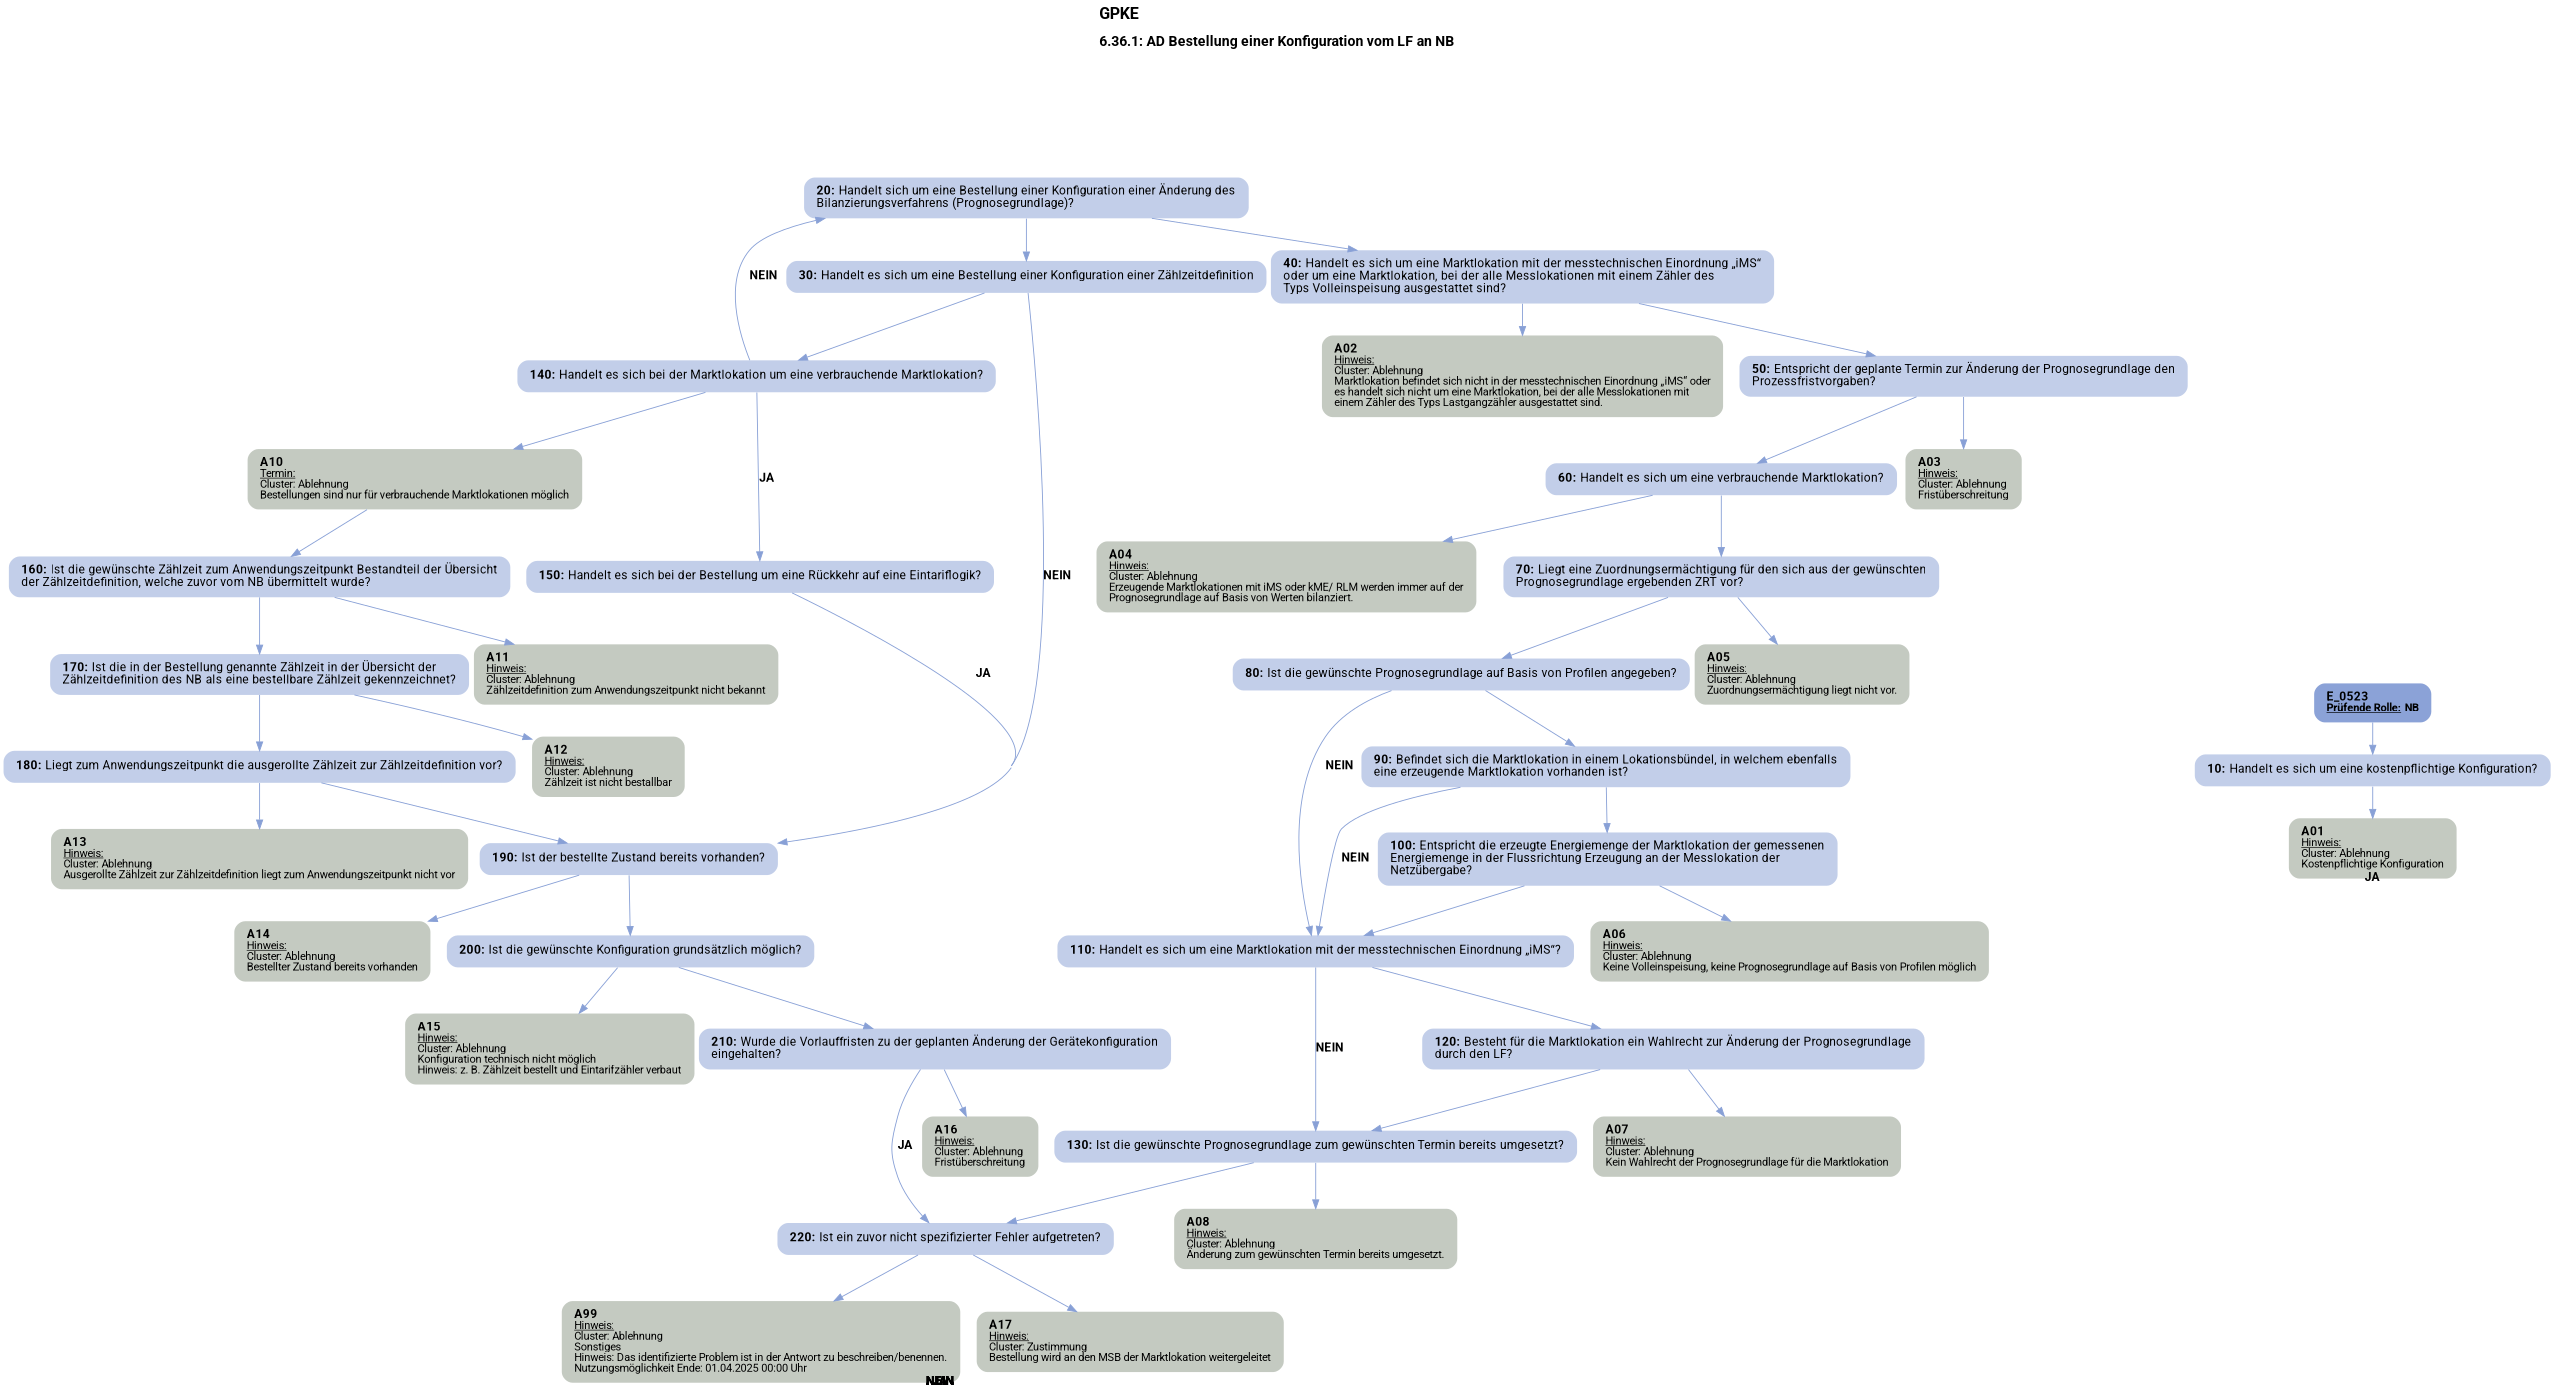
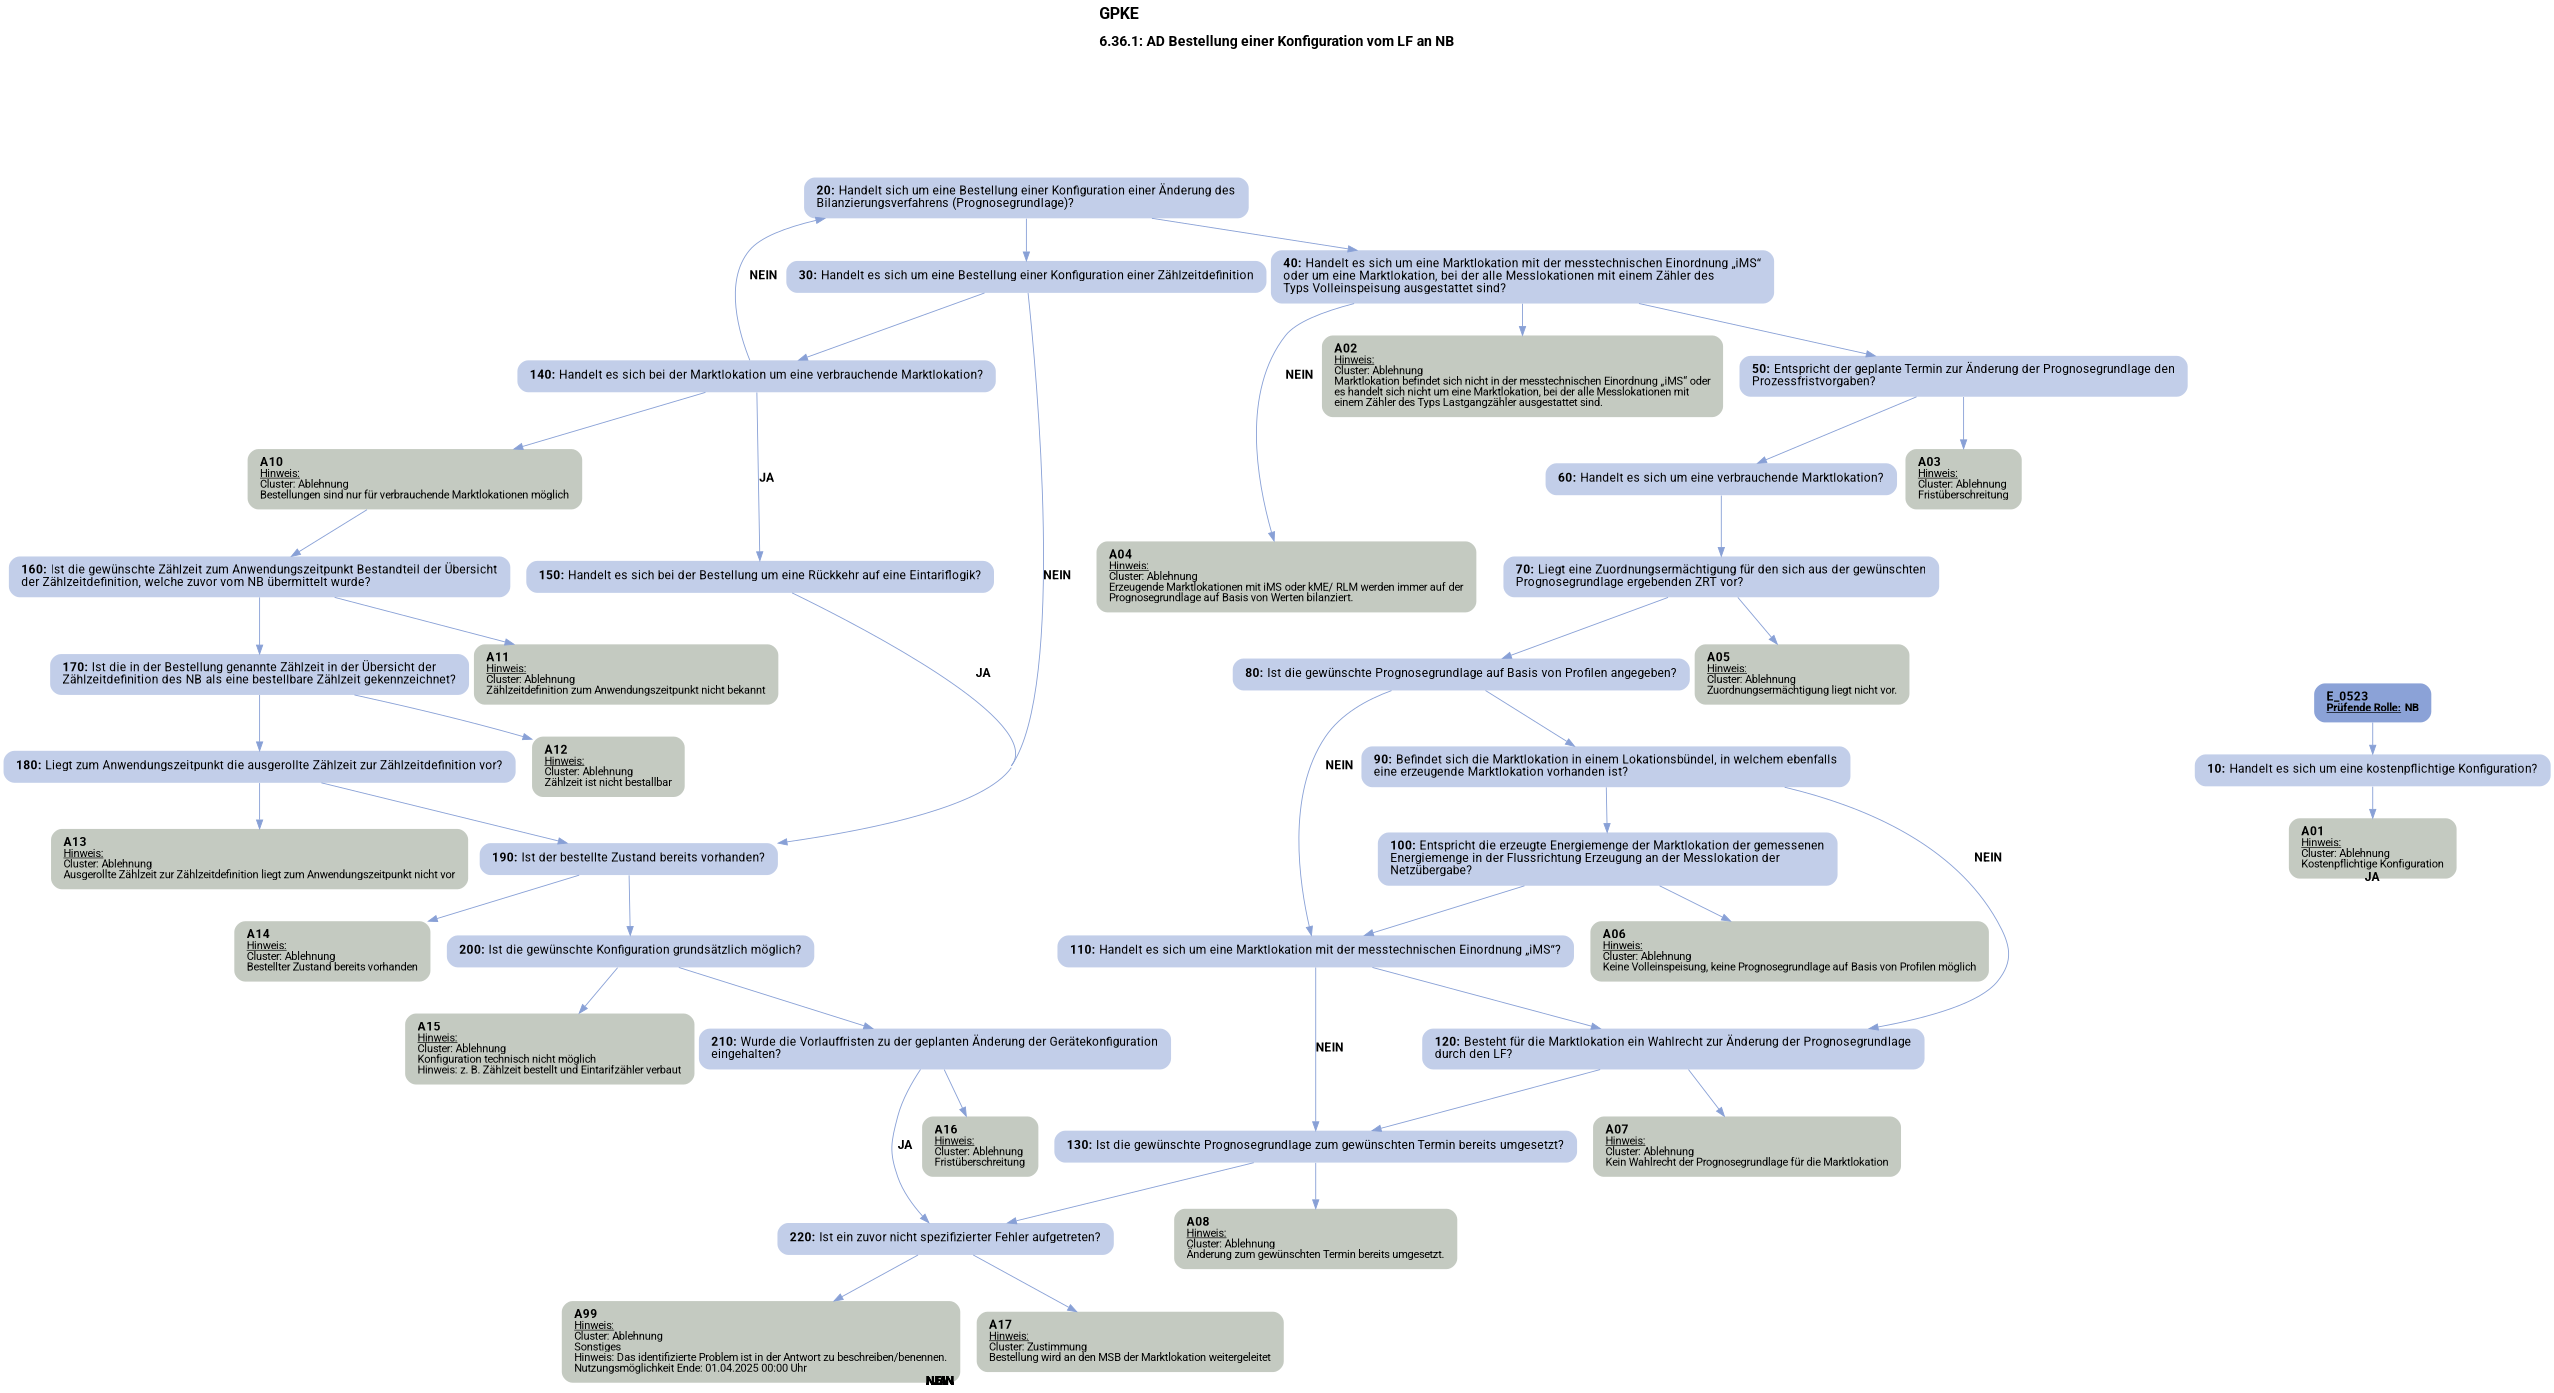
node "A10": text "Termin:" -> "Hinweis:"
edge "60:" -> "A04": now "40:" -> "A04"
edge "90:" -> "110:": now "90:" -> "120:"
